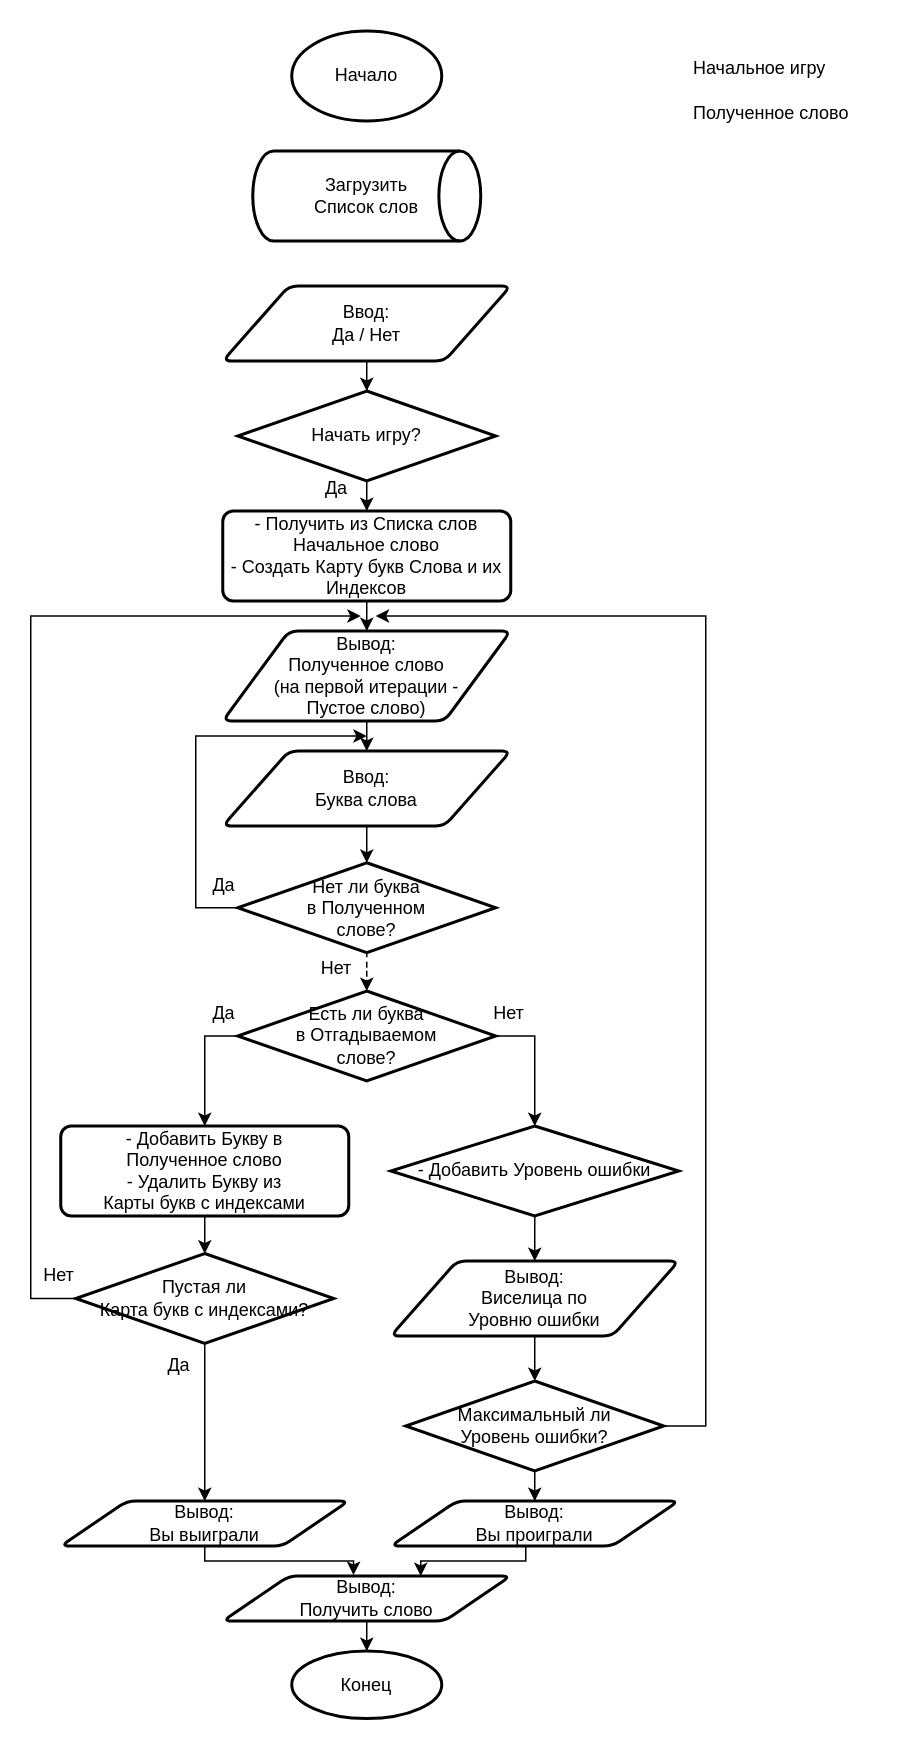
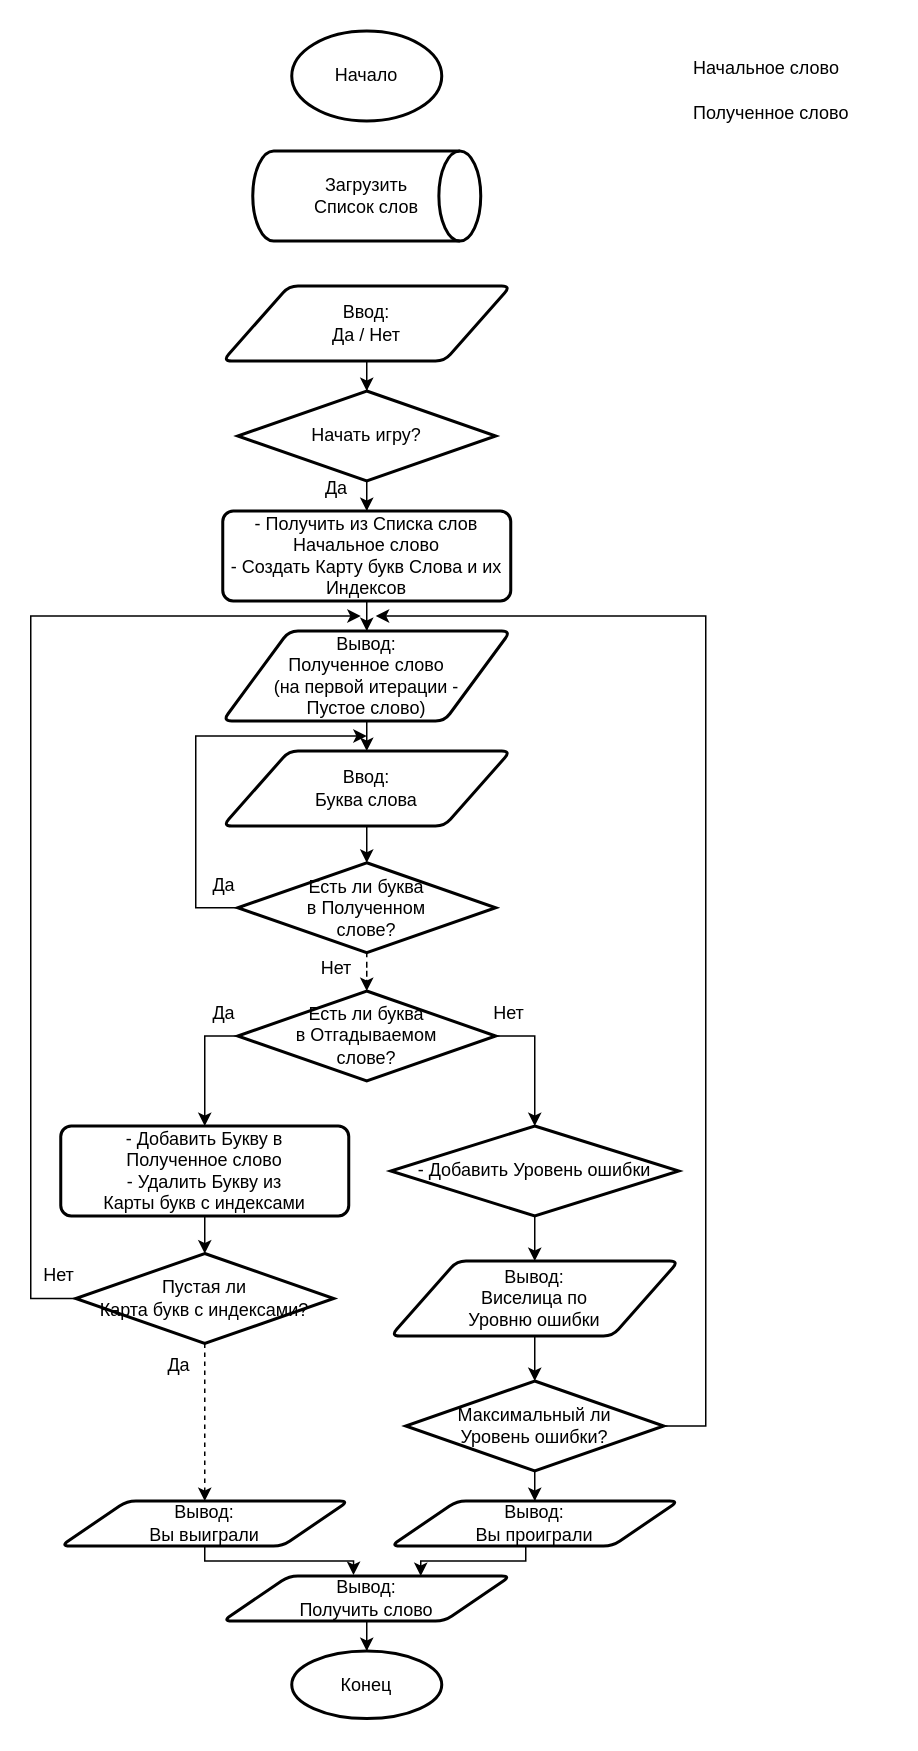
node "Начальное игру": label "Начальное игру" -> "Начальное слово"
node "Нет ли буква в Полученном слове?": label "Нет ли буква в Полученном слове?" -> "Есть ли буква в Полученном слове?"
edge "Пустая ли Карта букв с индексами?" -> "Вывод: Вы выиграли": style solid -> dashed
